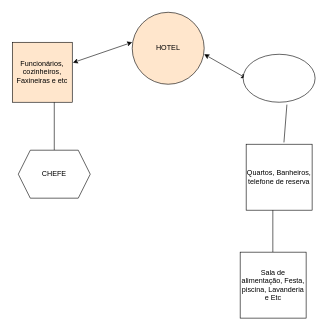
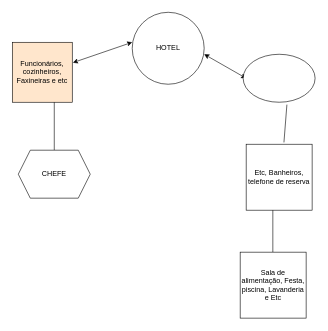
node "HOTEL": fillcolor #ffe6cc -> #ffffff
node "Quartos, Banheiros, telefone de reserva": label "Quartos, Banheiros, telefone de reserva" -> "Etc, Banheiros, telefone de reserva"
